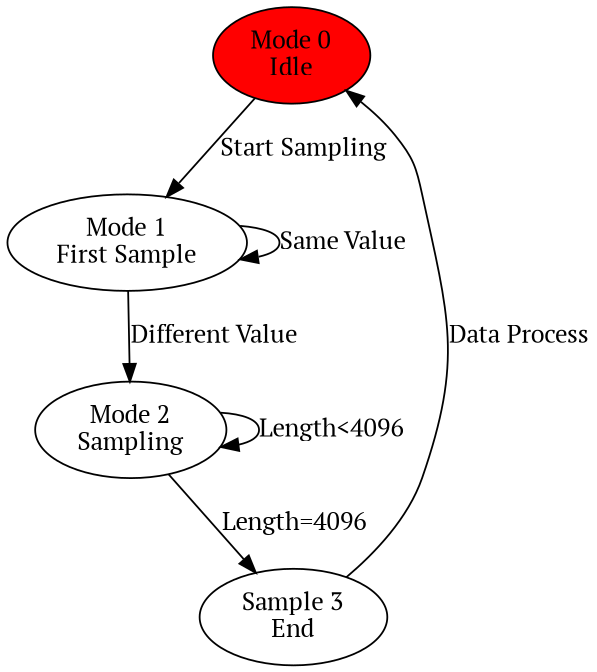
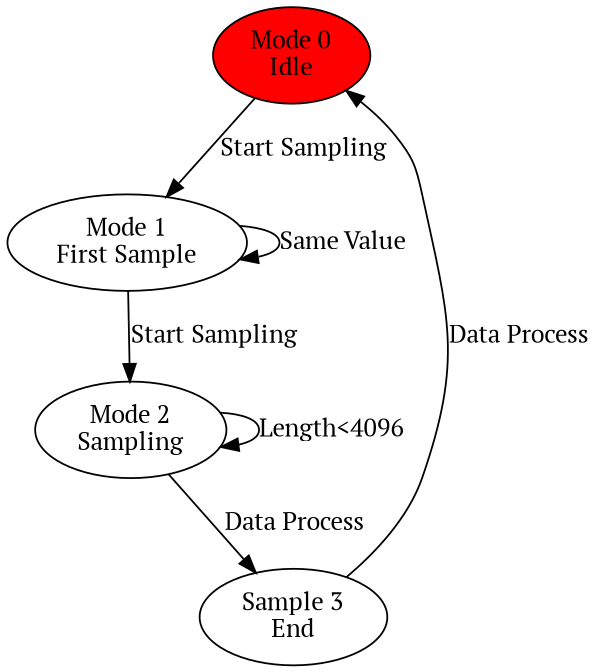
edge "Mode 1 First Sample" -> "Mode 2 Sampling": label "Different Value" -> "Start Sampling"
edge "Mode 2 Sampling" -> "Sample 3 End": label "Length=4096" -> "Data Process"
